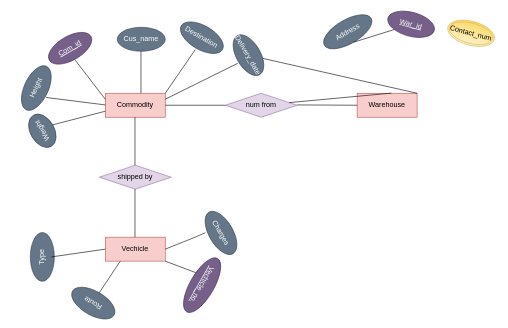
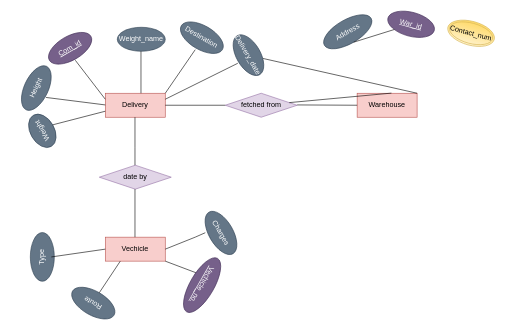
node "Cus_name": label "Cus_name" -> "Weight_name"
node "Commodity": label "Commodity" -> "Delivery"
node "num from": label "num from" -> "fetched from"
node "shipped by": label "shipped by" -> "date by"
